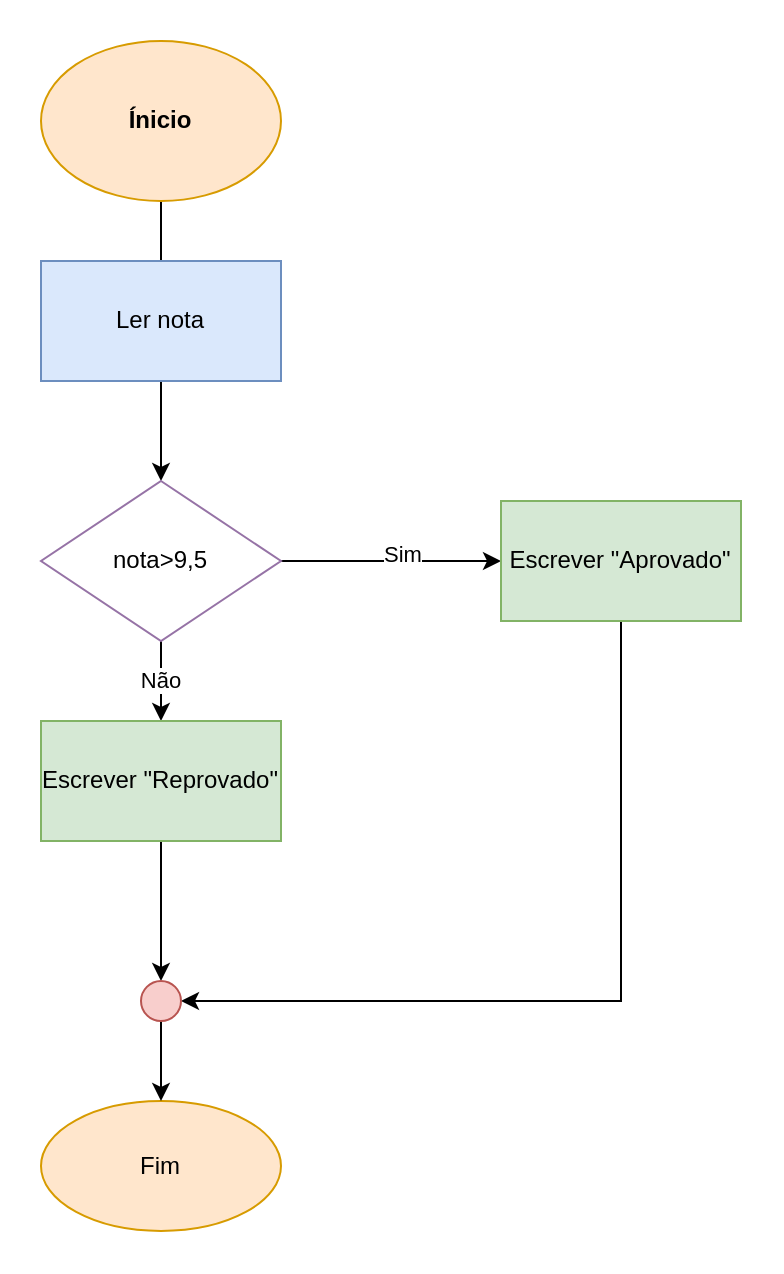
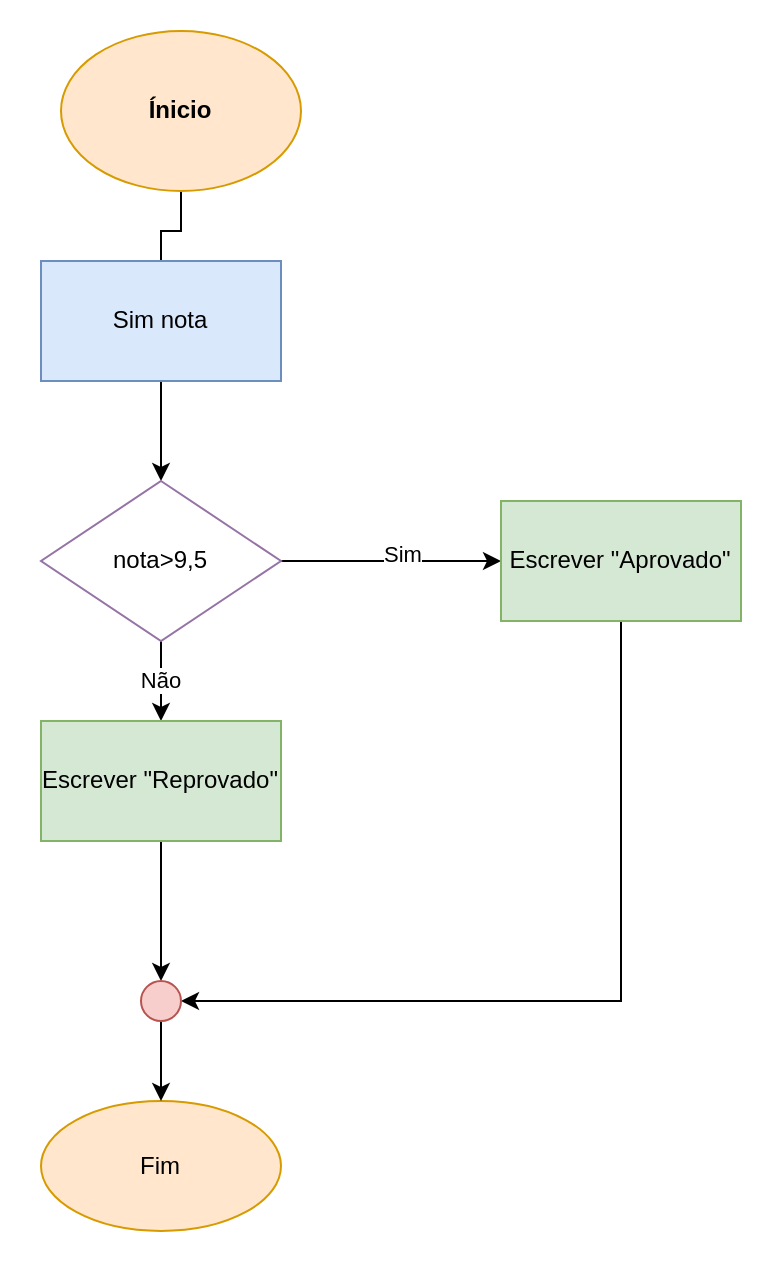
node "Ínicio": moved (161, 121) -> (181, 111)
node "Ler nota": label "Ler nota" -> "Sim nota"
